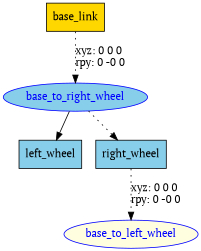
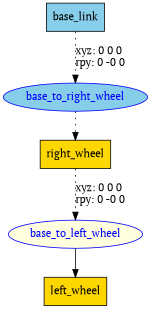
node "base_link": fillcolor gold -> skyblue
edge "base_to_right_wheel" -> "left_wheel": now "base_to_left_wheel" -> "left_wheel"
node "left_wheel": fillcolor skyblue -> gold
node "right_wheel": fillcolor skyblue -> gold
